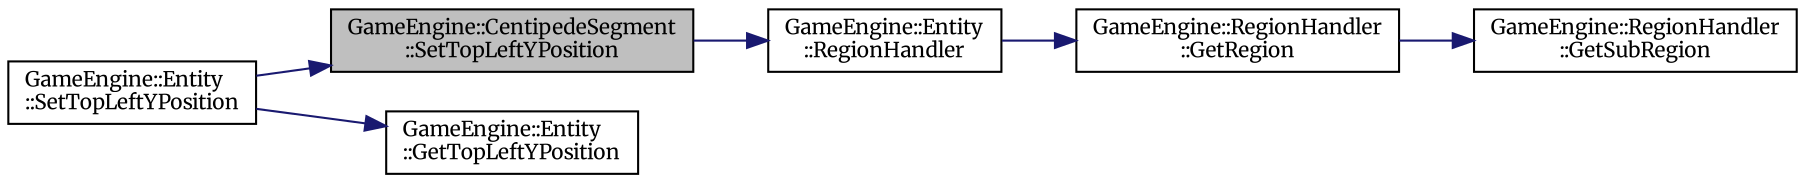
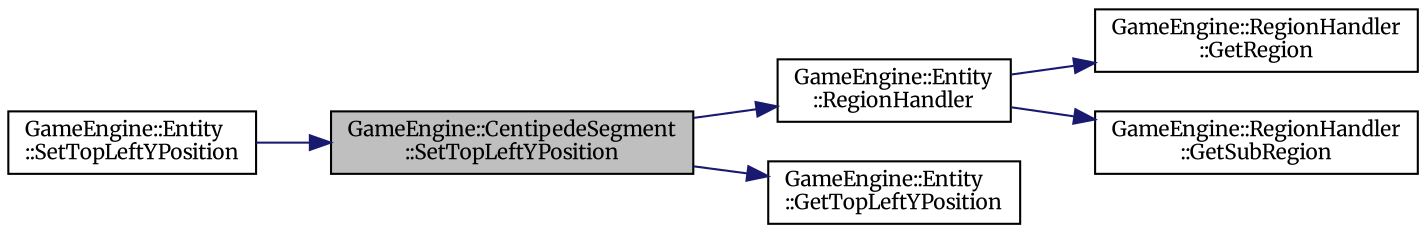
edge "GameEngine::RegionHandler ::GetRegion" -> "GameEngine::RegionHandler ::GetSubRegion": now "GameEngine::Entity ::RegionHandler" -> "GameEngine::RegionHandler ::GetSubRegion"
edge "GameEngine::Entity ::SetTopLeftYPosition" -> "GameEngine::Entity ::GetTopLeftYPosition": now "GameEngine::CentipedeSegment ::SetTopLeftYPosition" -> "GameEngine::Entity ::GetTopLeftYPosition"
